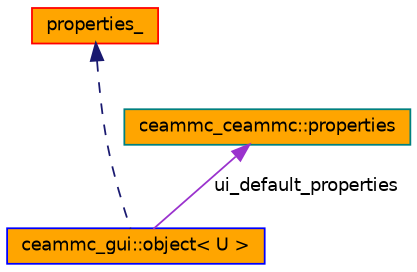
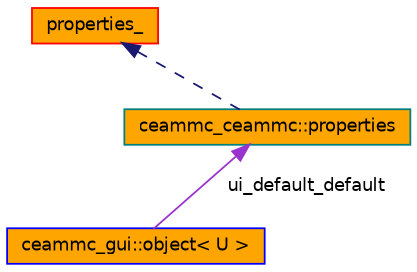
edge "ceammc_gui::object< U >" -> "properties_": now "ceammc_ceammc::properties" -> "properties_"
edge "ceammc_gui::object< U >" -> "ceammc_ceammc::properties": label " ui_default_properties" -> " ui_default_default"
